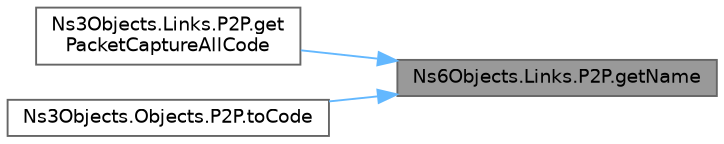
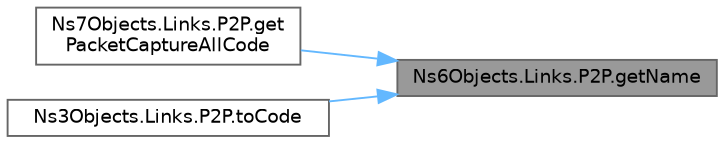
node "Ns3Objects.Links.P2P.get PacketCaptureAllCode": label "Ns3Objects.Links.P2P.get PacketCaptureAllCode" -> "Ns7Objects.Links.P2P.get PacketCaptureAllCode"
node "Ns3Objects.Objects.P2P.toCode": label "Ns3Objects.Objects.P2P.toCode" -> "Ns3Objects.Links.P2P.toCode"
